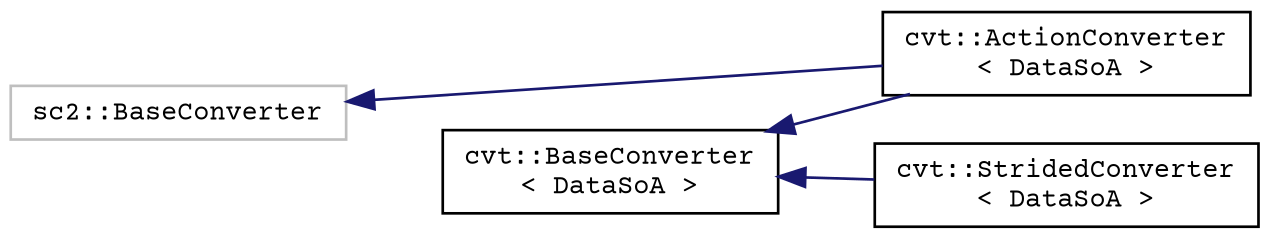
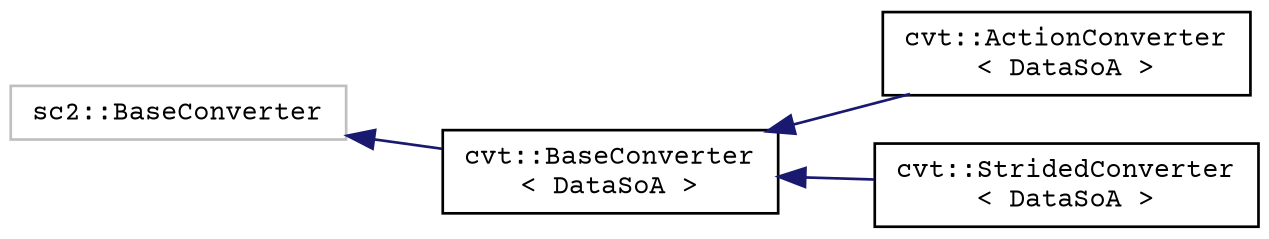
edge "cvt::ActionConverter < DataSoA >" -> "sc2::BaseConverter": now "cvt::BaseConverter < DataSoA >" -> "sc2::BaseConverter"
